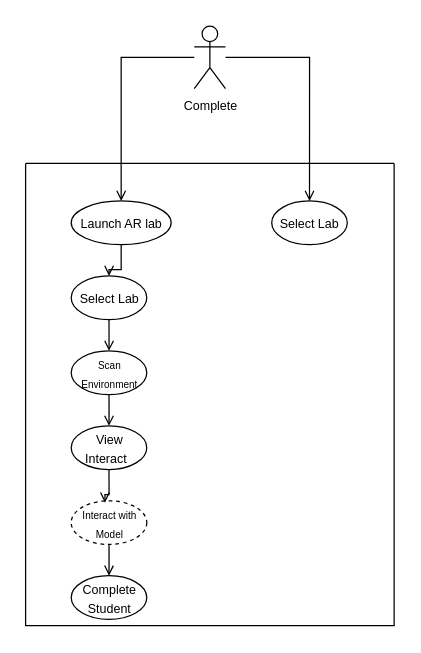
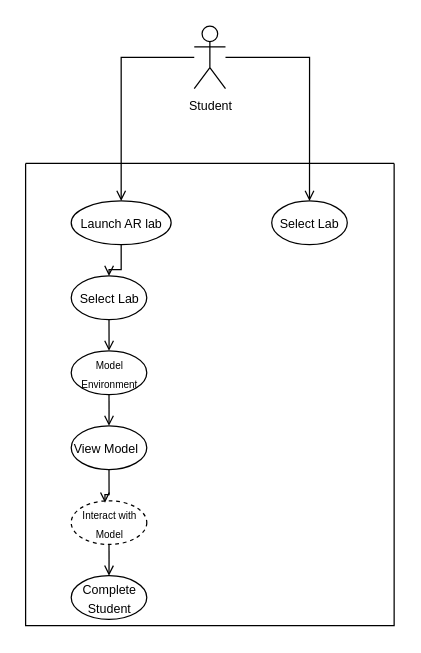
node "Complete": label "Complete" -> "Student"
node "Scan Environment": label "Scan Environment" -> "Model Environment"
node "View Interact": label "View Interact" -> "View Model"
